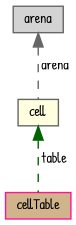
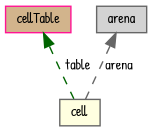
edge "cellTable" -> "cell": reversed
